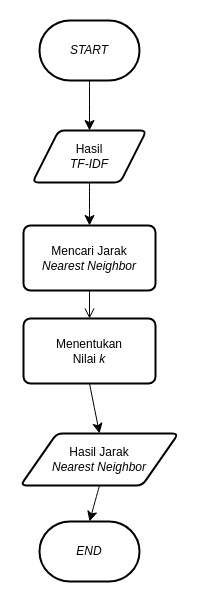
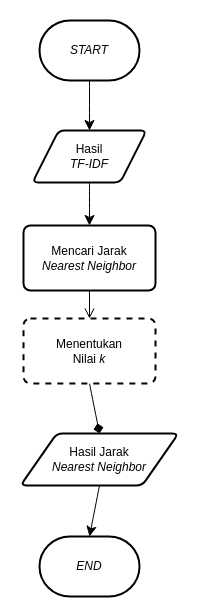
node "Menentukan Nilai k": style solid -> dashed
edge "Menentukan Nilai k" -> "Hasil Jarak Nearest Neighbor": arrowhead classic -> diamond
node "END": moved (90, 552) -> (90, 567)
